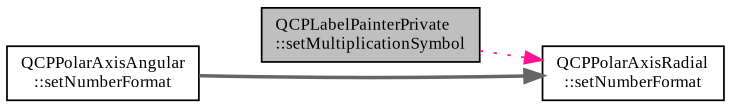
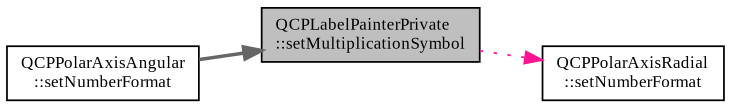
edge "QCPPolarAxisAngular ::setNumberFormat" -> "QCPPolarAxisRadial ::setNumberFormat": now "QCPPolarAxisAngular ::setNumberFormat" -> "QCPLabelPainterPrivate ::setMultiplicationSymbol"
